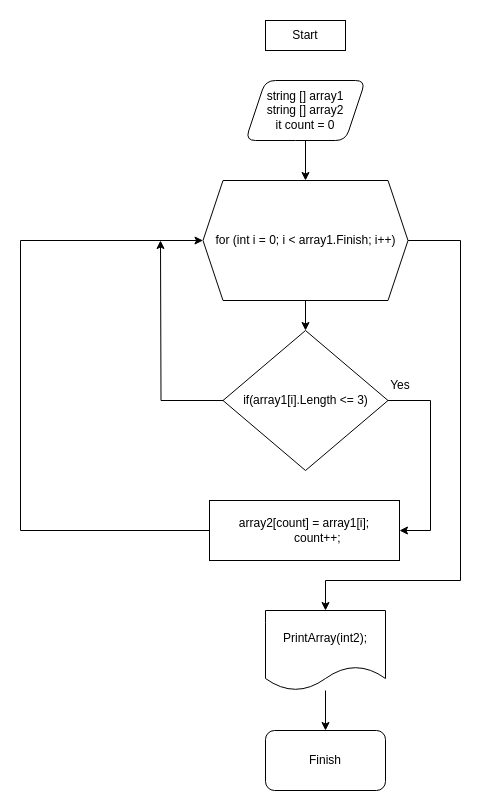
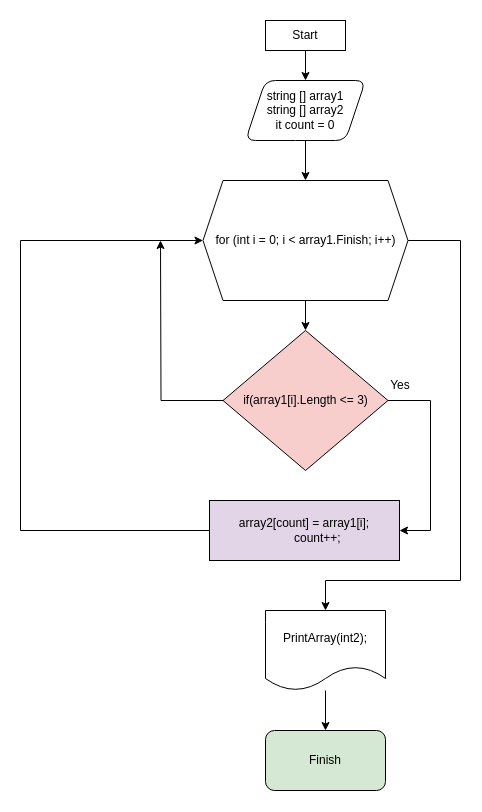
edge "Start" -> "string [] array1 string [] array2 it count = 0": added
node "if(array1[i].Length <= 3)": fillcolor #ffffff -> #f8cecc
node "array2[count] = array1[i]; count++;": fillcolor #ffffff -> #e1d5e7
node "Finish": fillcolor #ffffff -> #d5e8d4
